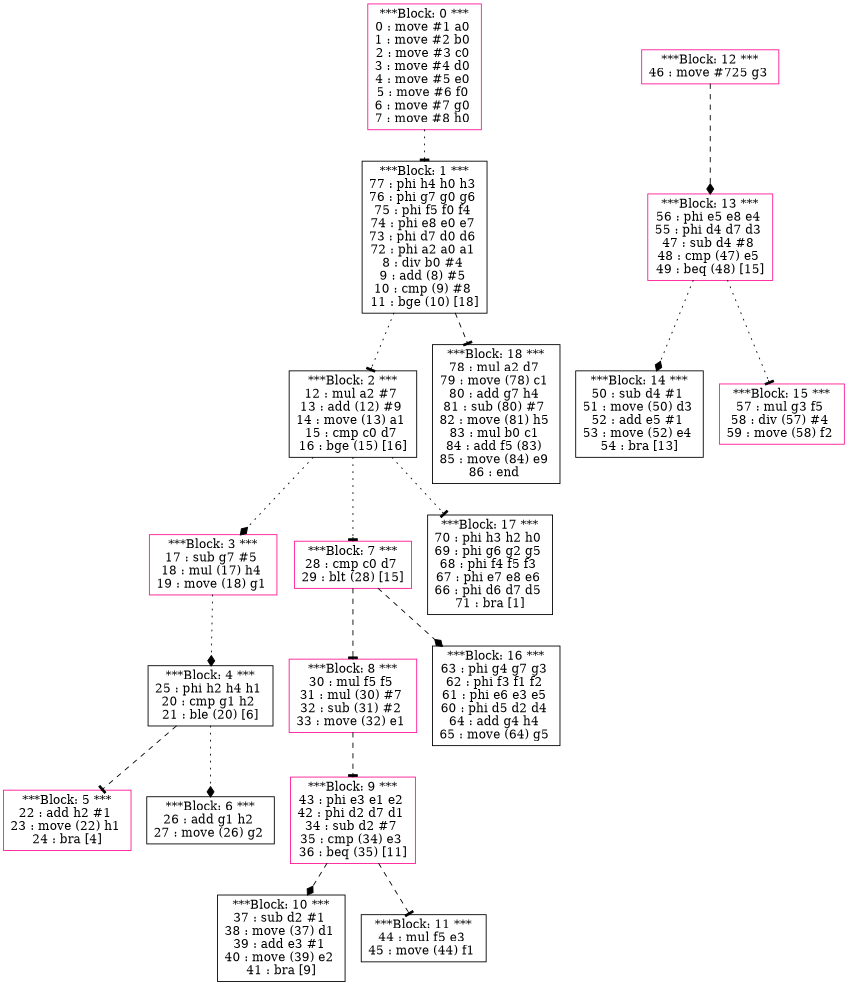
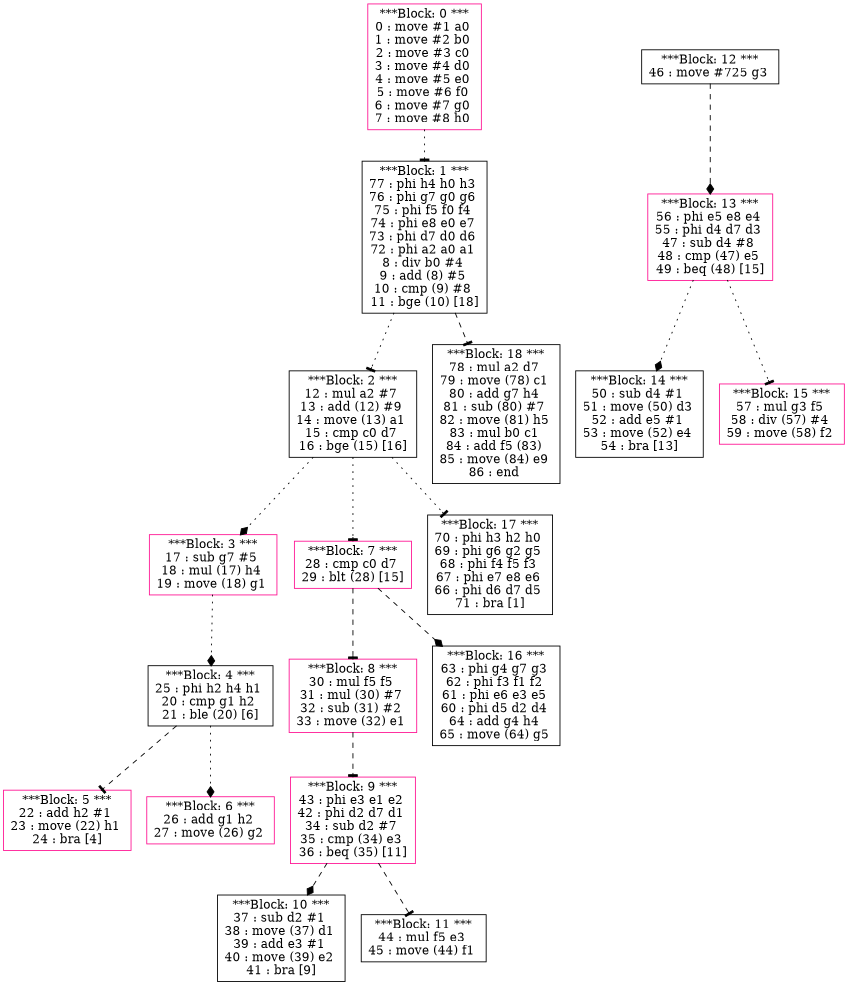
node "***Block: 12 *** 46 : move #725 g3": color deeppink -> black
node "***Block: 6 *** 26 : add g1 h2 27 : move (26) g2": color black -> deeppink
